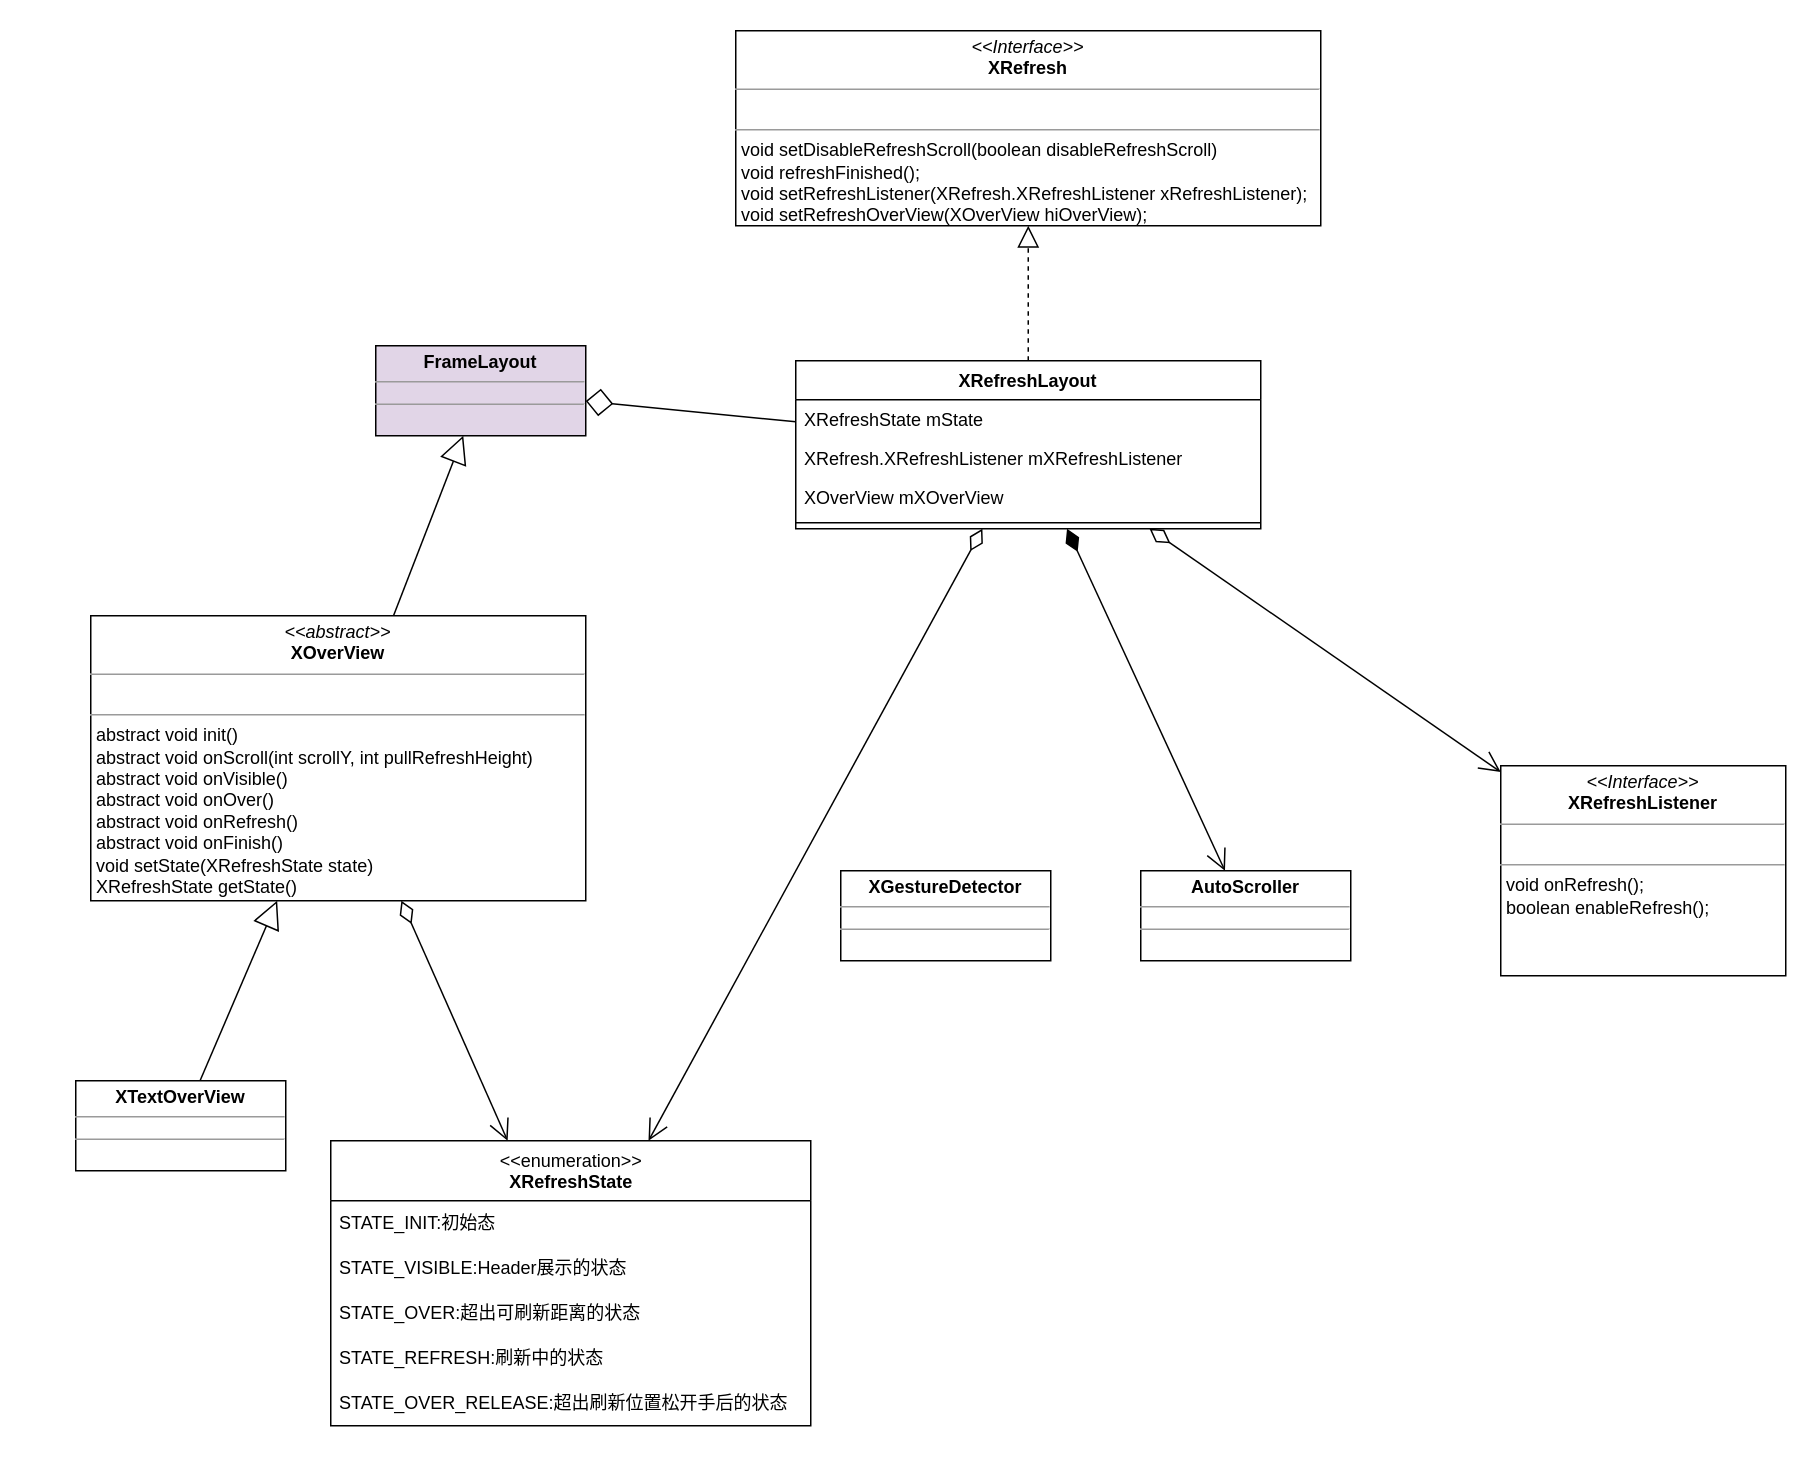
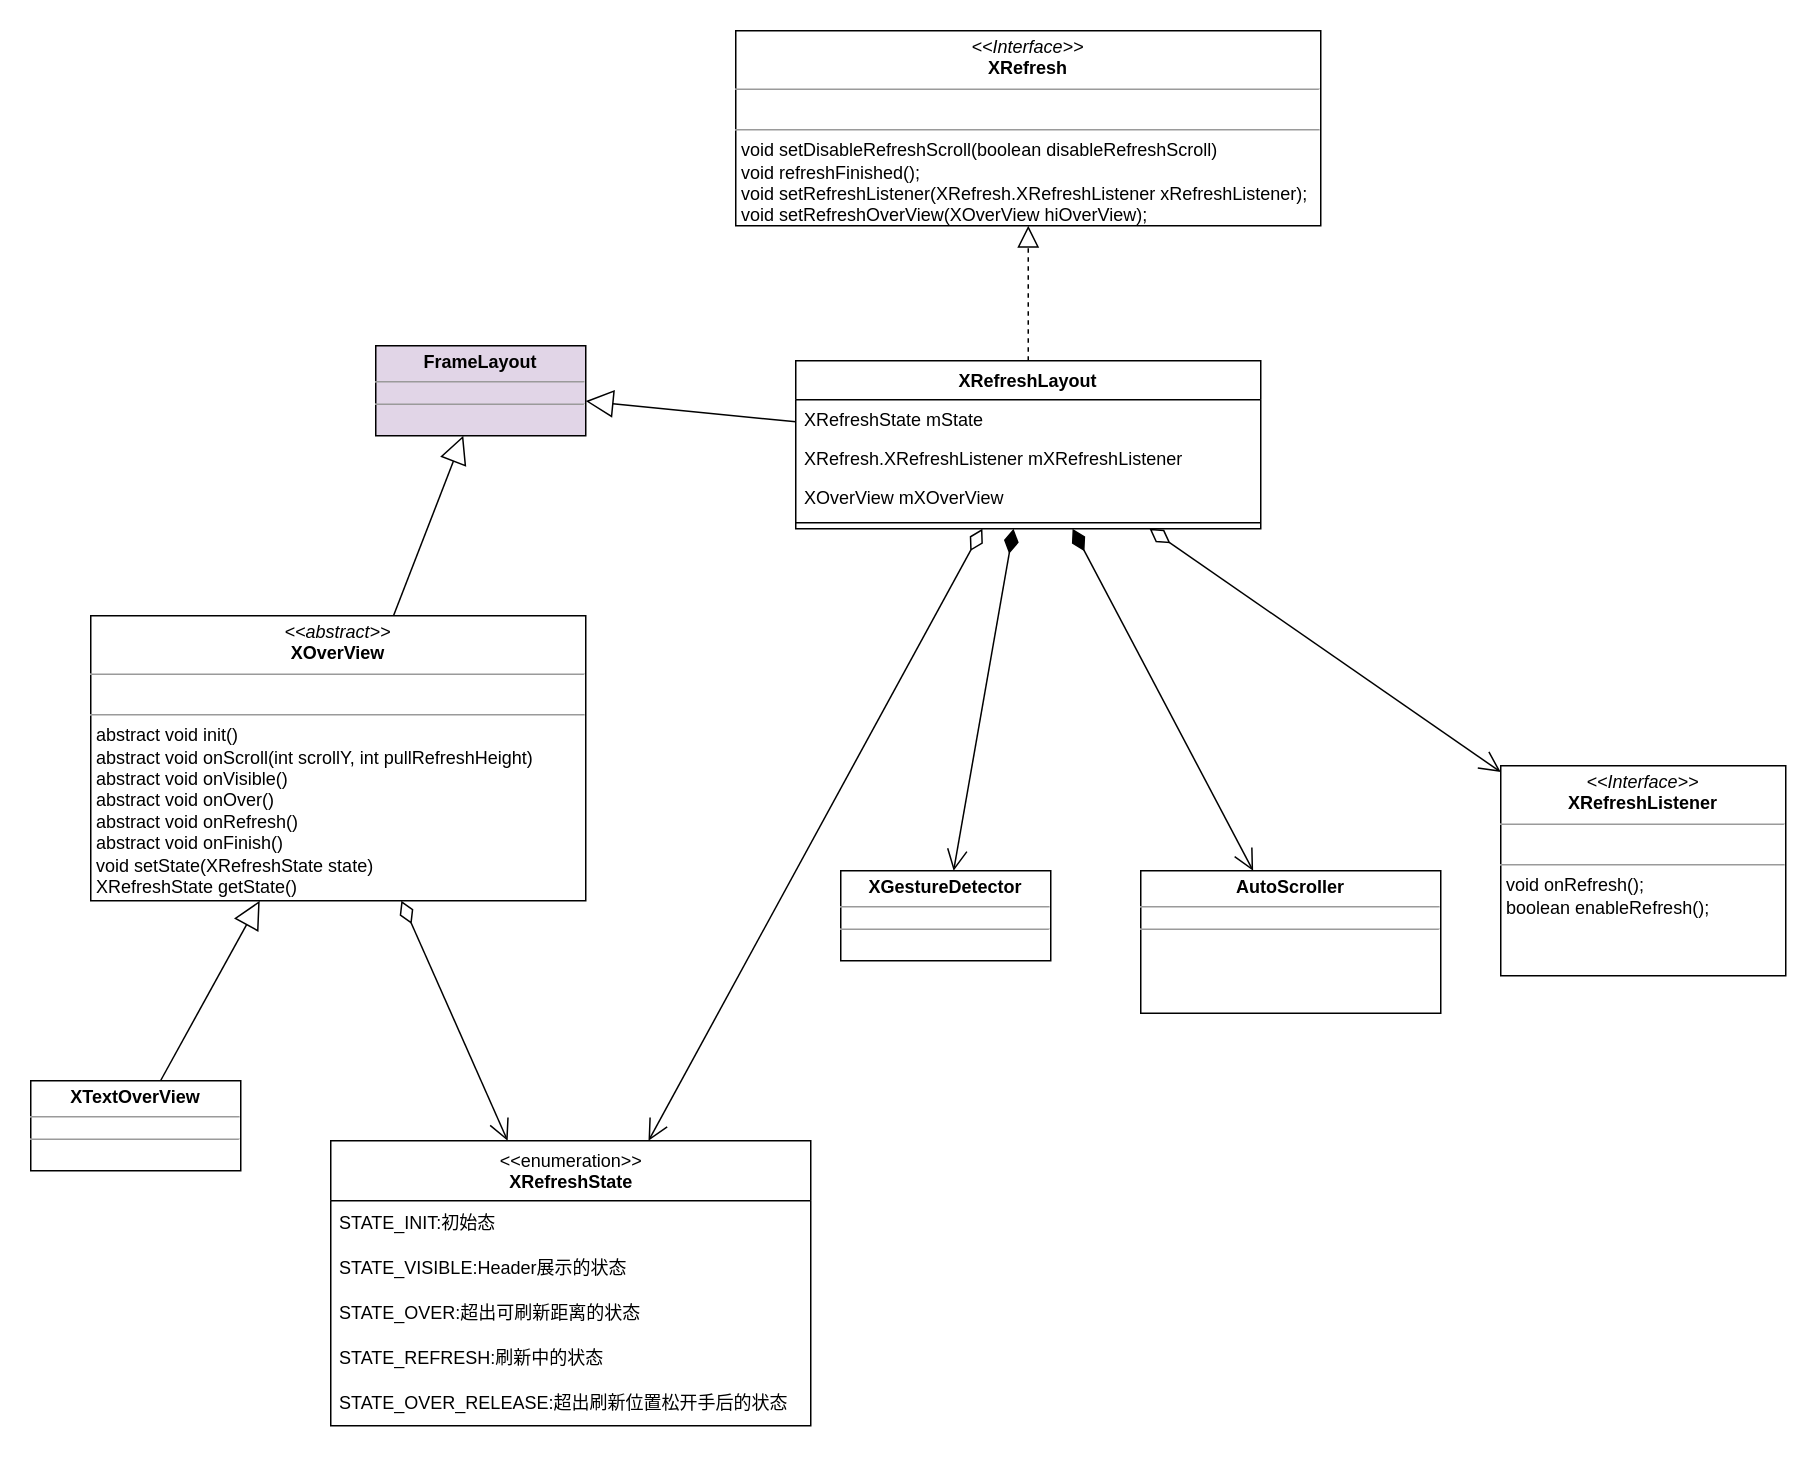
edge "XRefreshLayout" -> "FrameLayout": arrowhead diamond -> block
edge "XRefreshLayout" -- "XGestureDetector": added
node "AutoScroller": size 210x90 -> 300x143
node "XTextOverView": moved (181, 1126) -> (136, 1126)
